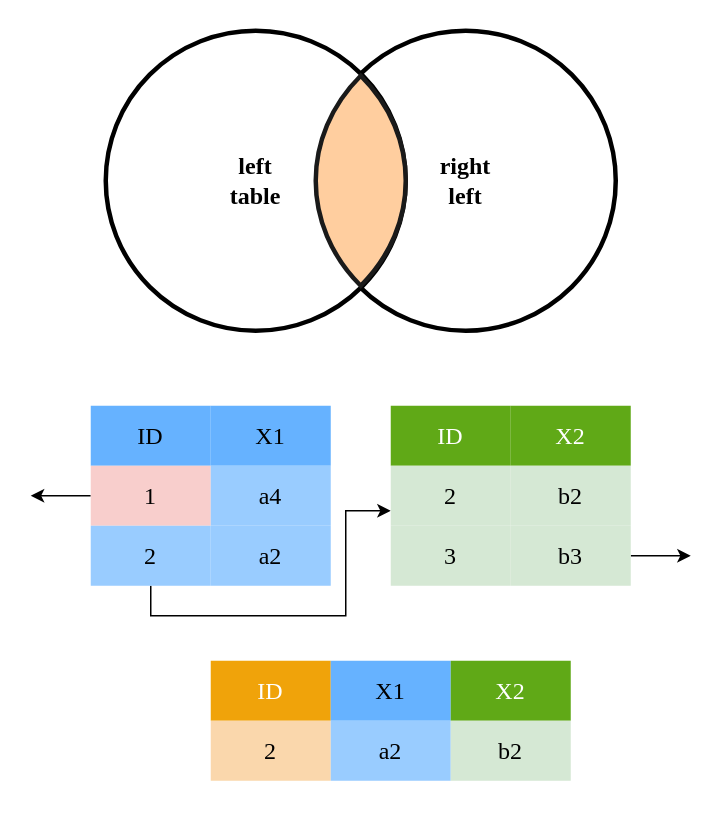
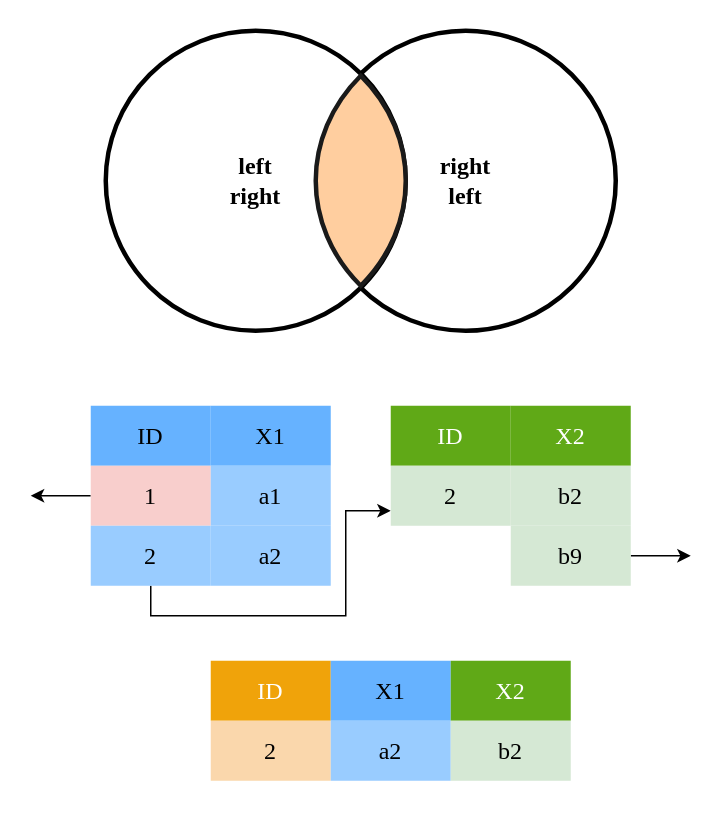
node "left table": label "left table" -> "left right"
node "a4": label "a4" -> "a1"
node "3": removed
node "b3": label "b3" -> "b9"
